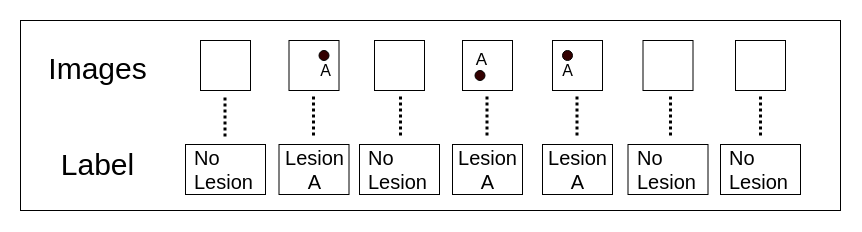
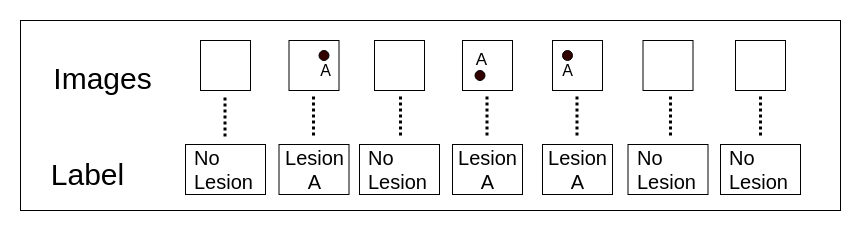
node "Images": moved (98, 69) -> (103, 79)
node "Label": moved (98, 165) -> (88, 175)
